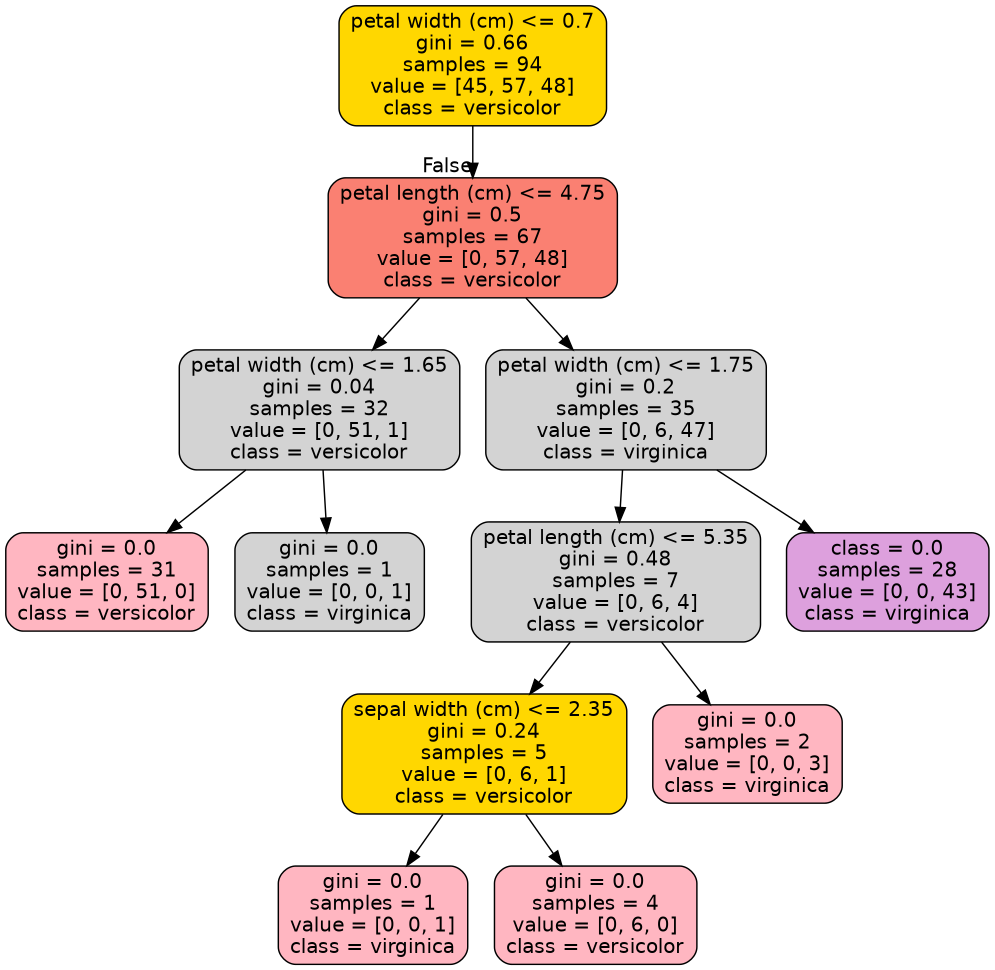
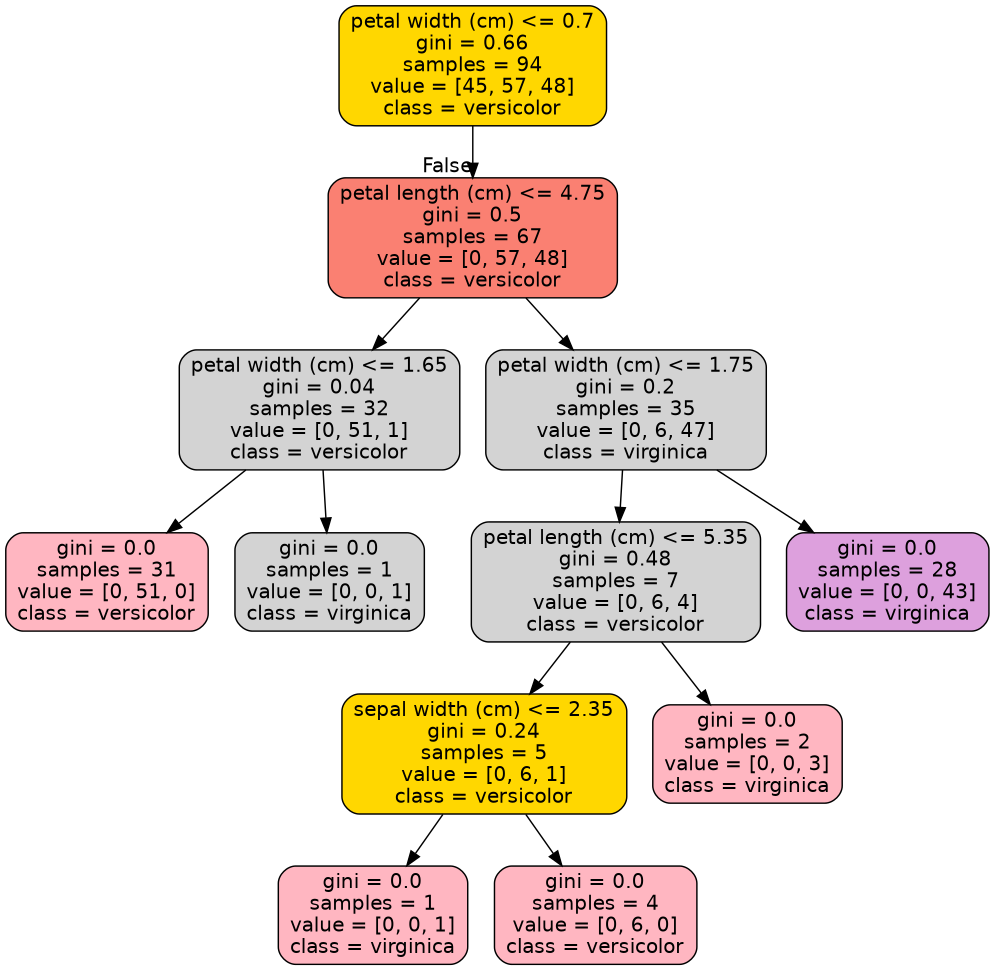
node "class = 0.0 samples = 28 value = [0, 0, 43] class = virginica": label "class = 0.0 samples = 28 value = [0, 0, 43] class = virginica" -> "gini = 0.0 samples = 28 value = [0, 0, 43] class = virginica"
